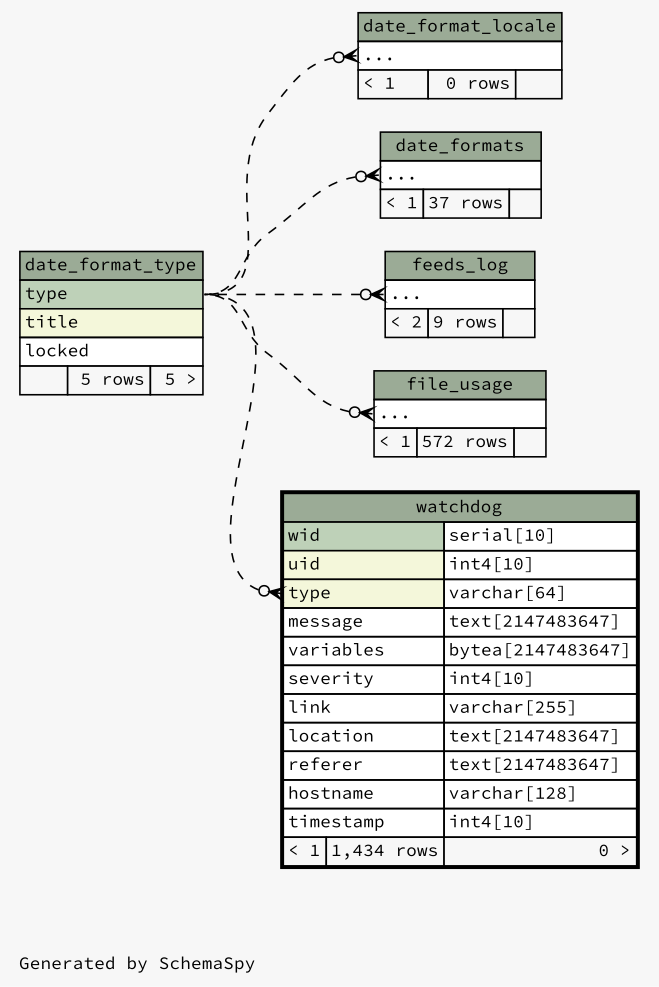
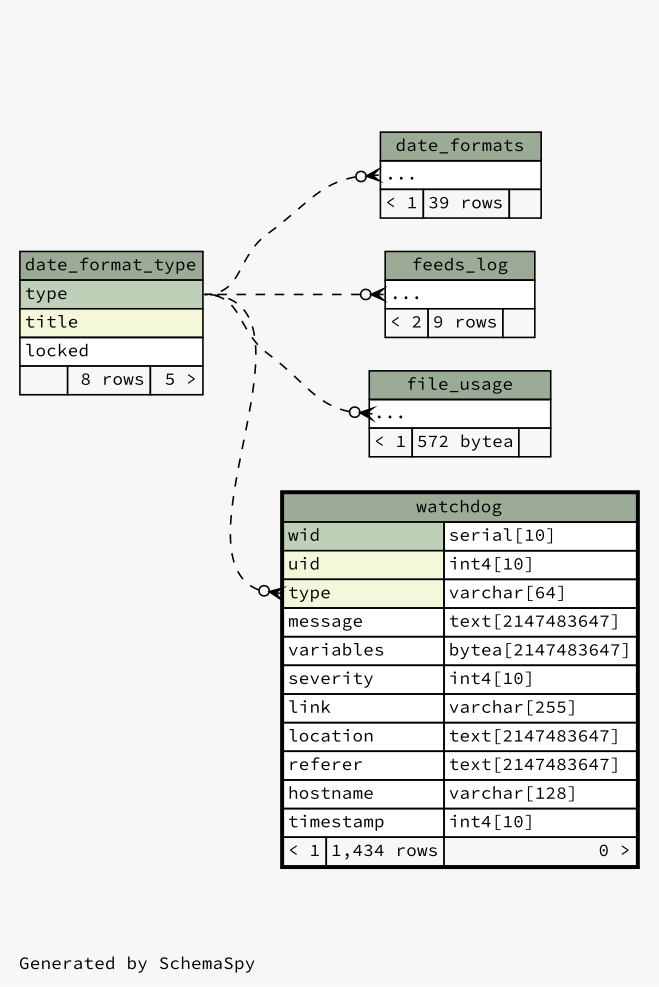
node "date_format_locale": removed
node "date_formats": text "37 rows" -> "39 rows"
node "date_format_type": text "5 rows" -> "8 rows"
node "file_usage": text "572 rows" -> "572 bytea"
